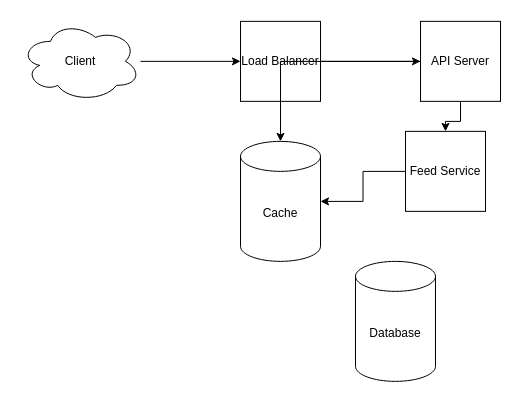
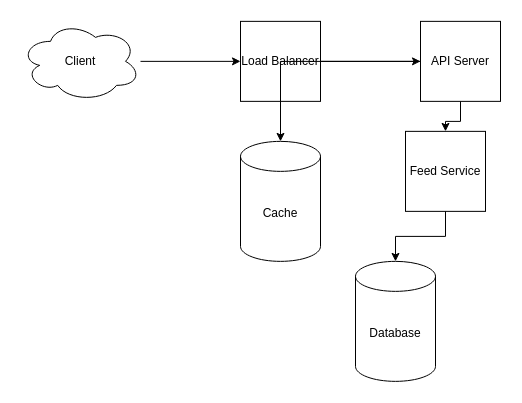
edge "Feed Service" -> "Cache": now "Feed Service" -> "Database"
